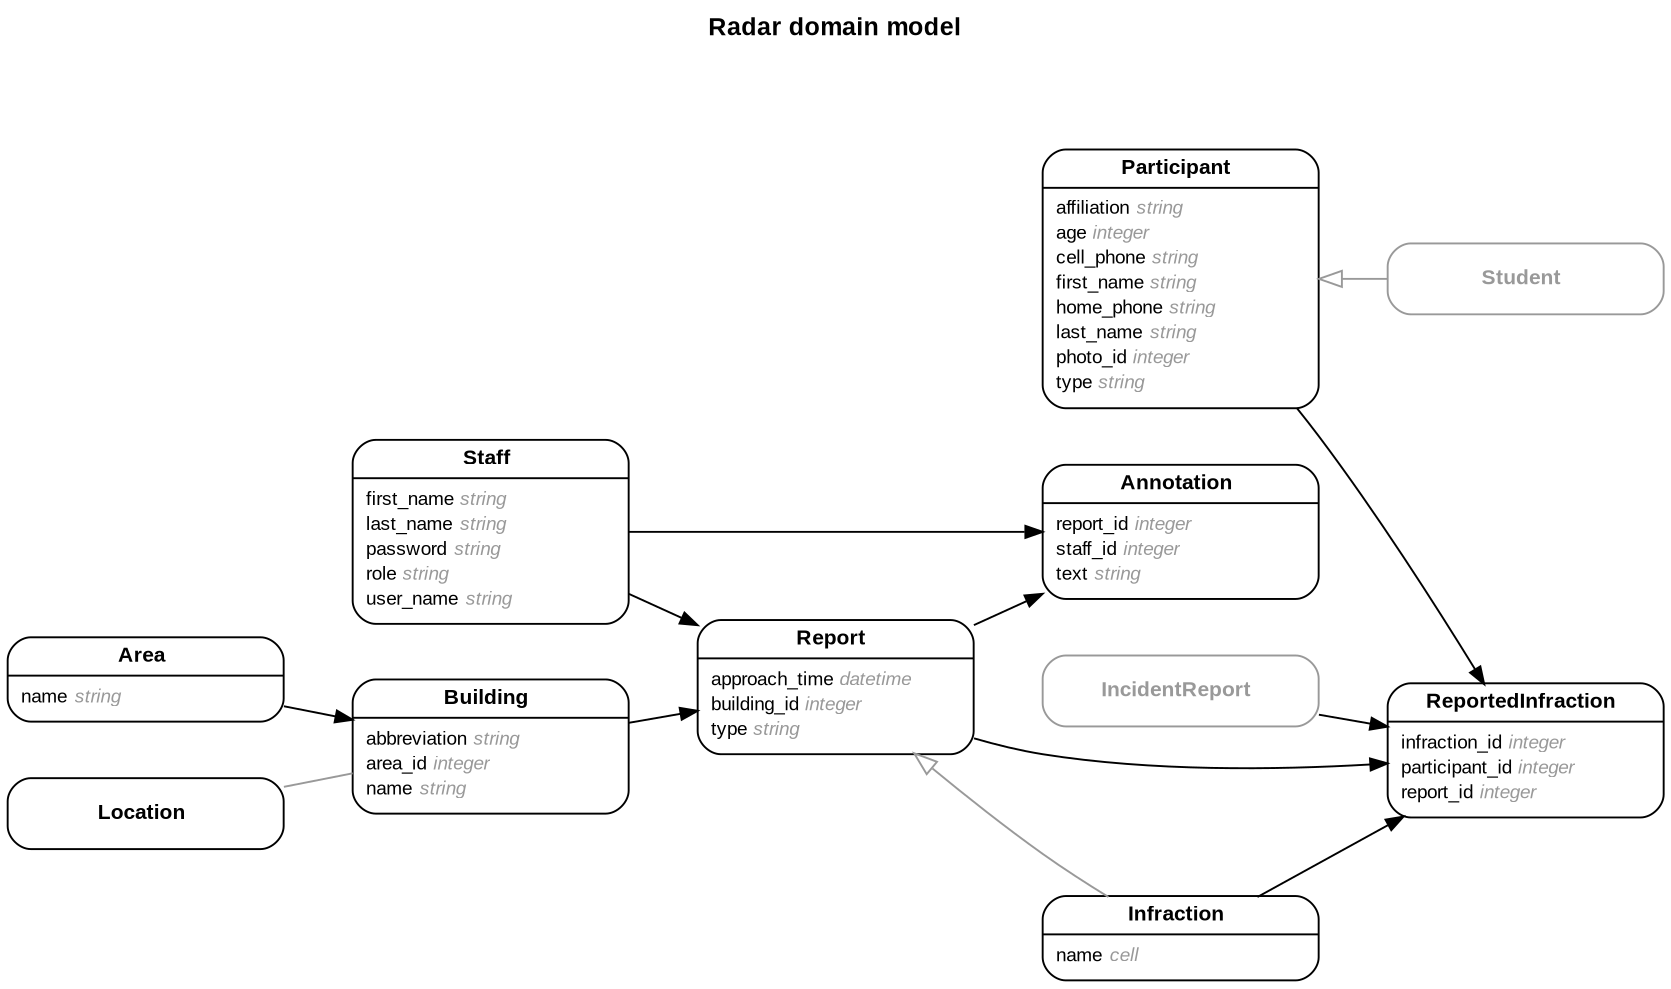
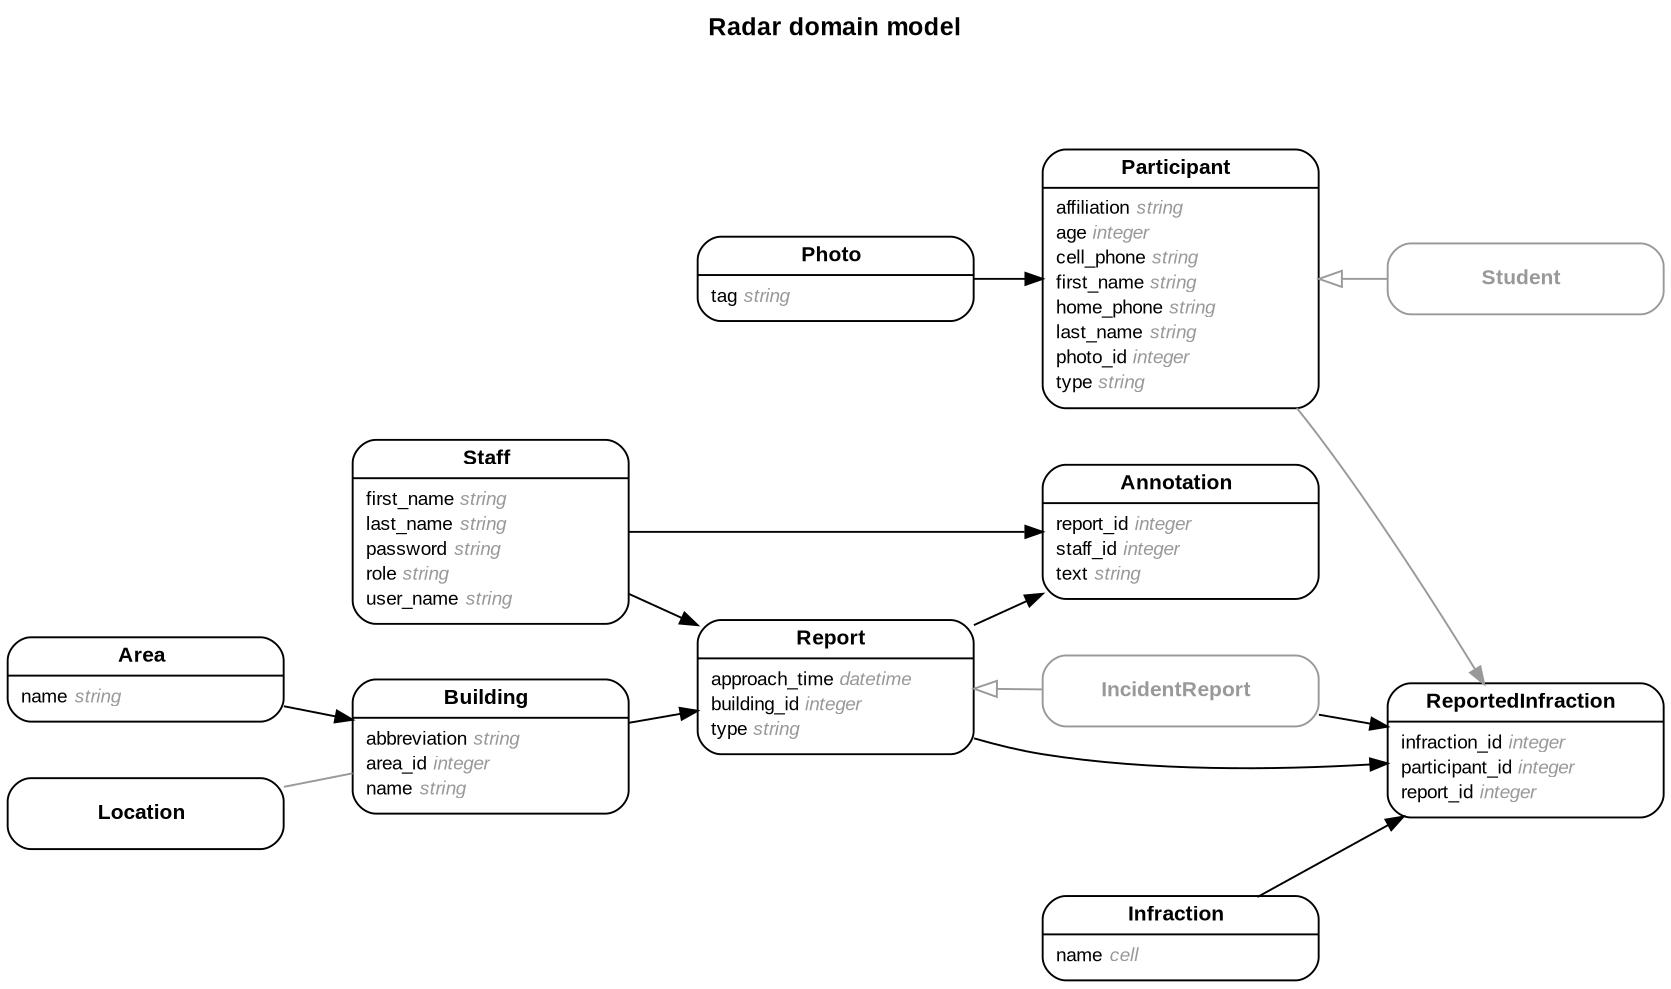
node "Photo": added
edge "Participant" -- "ReportedInfraction": color black -> grey60
edge "Report" -- "Infraction": now "Report" -- "IncidentReport"
